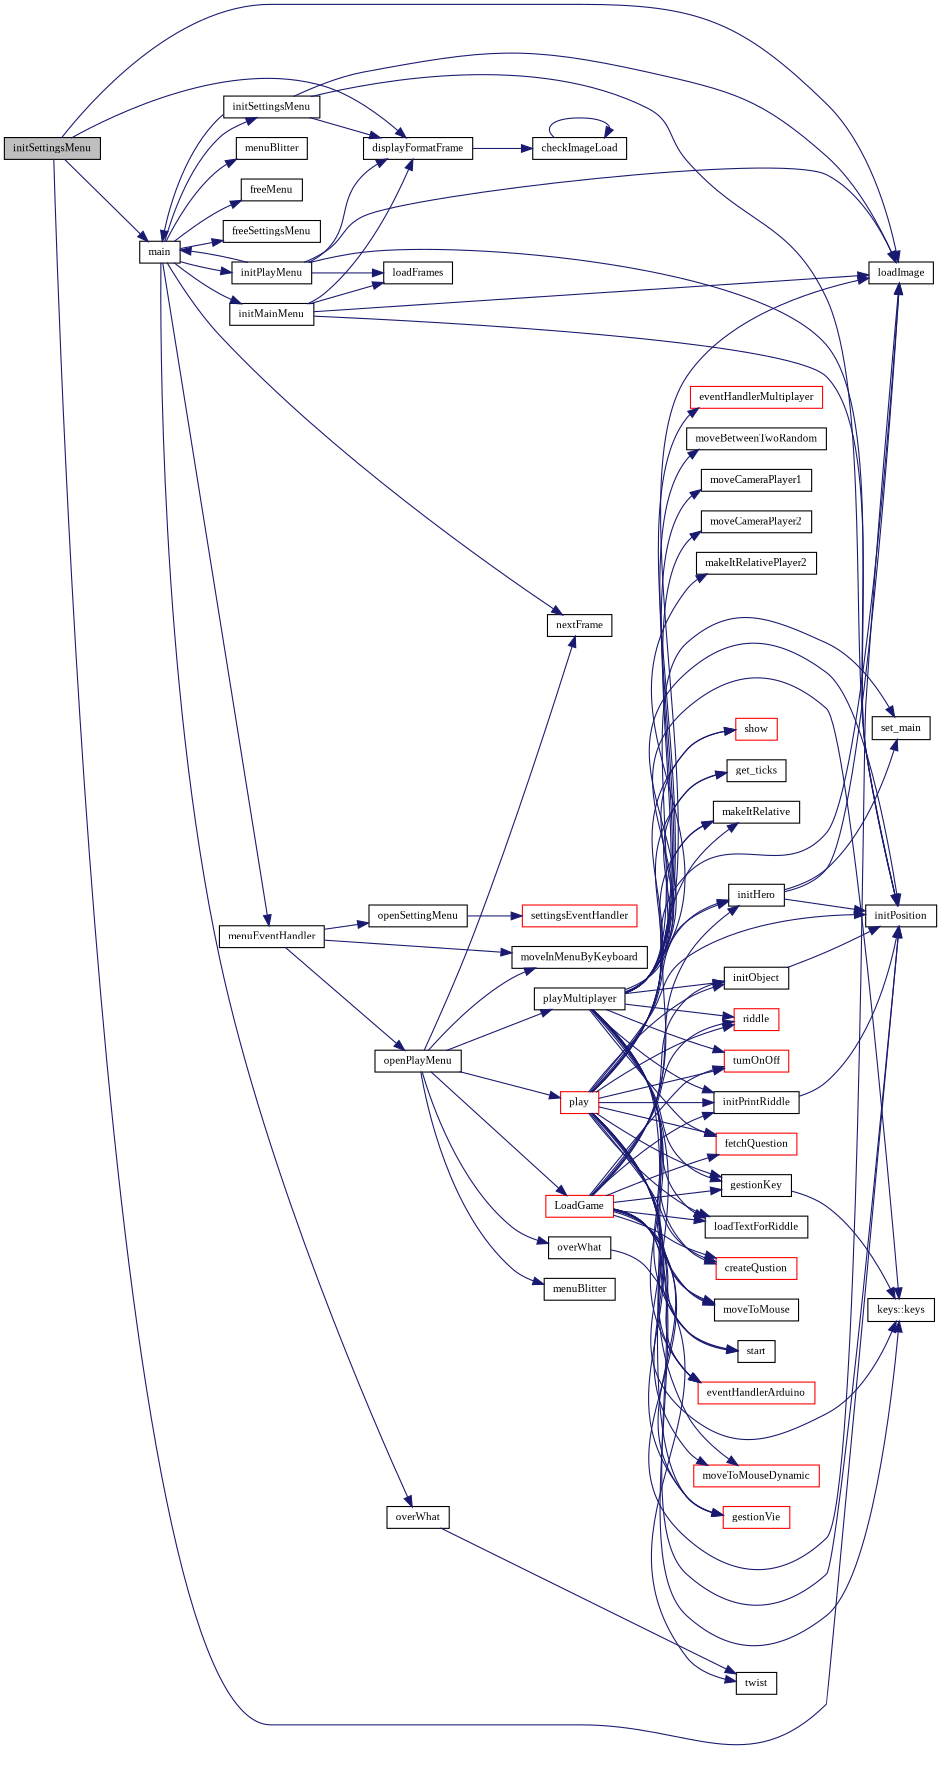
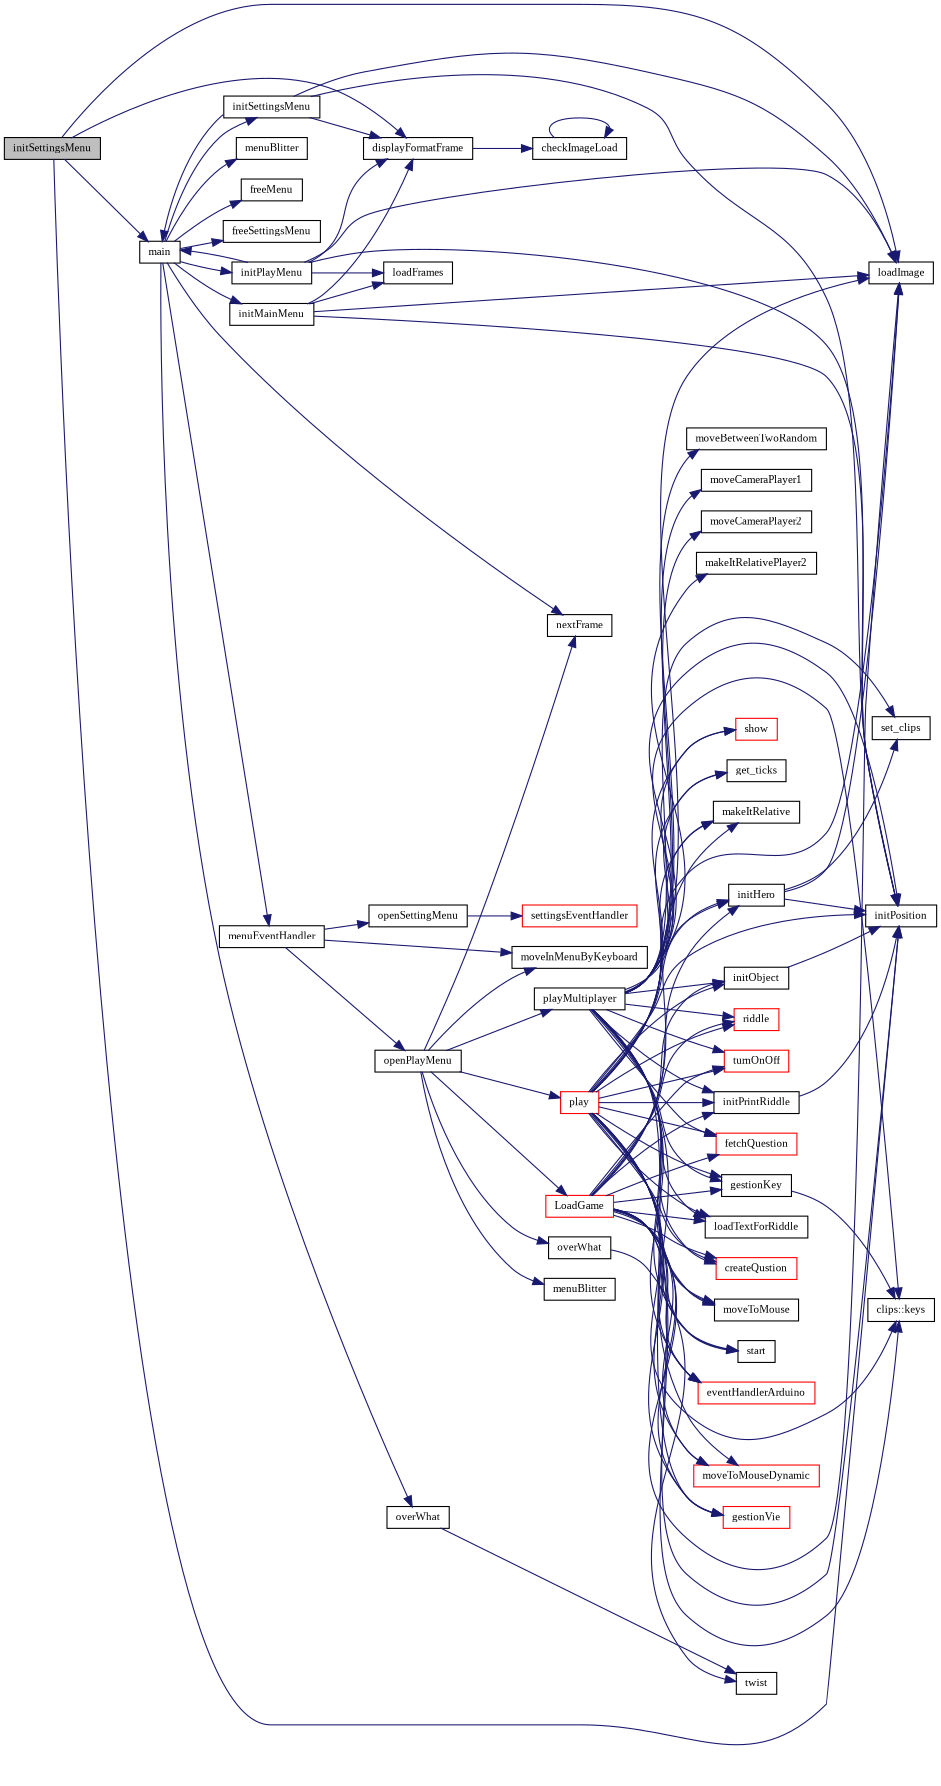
node "eventHandlerMultiplayer": removed
node "set_main": label "set_main" -> "set_clips"
node "keys::keys": label "keys::keys" -> "clips::keys"
edge "LoadGame" -> "moveToMouseDynamic": added
